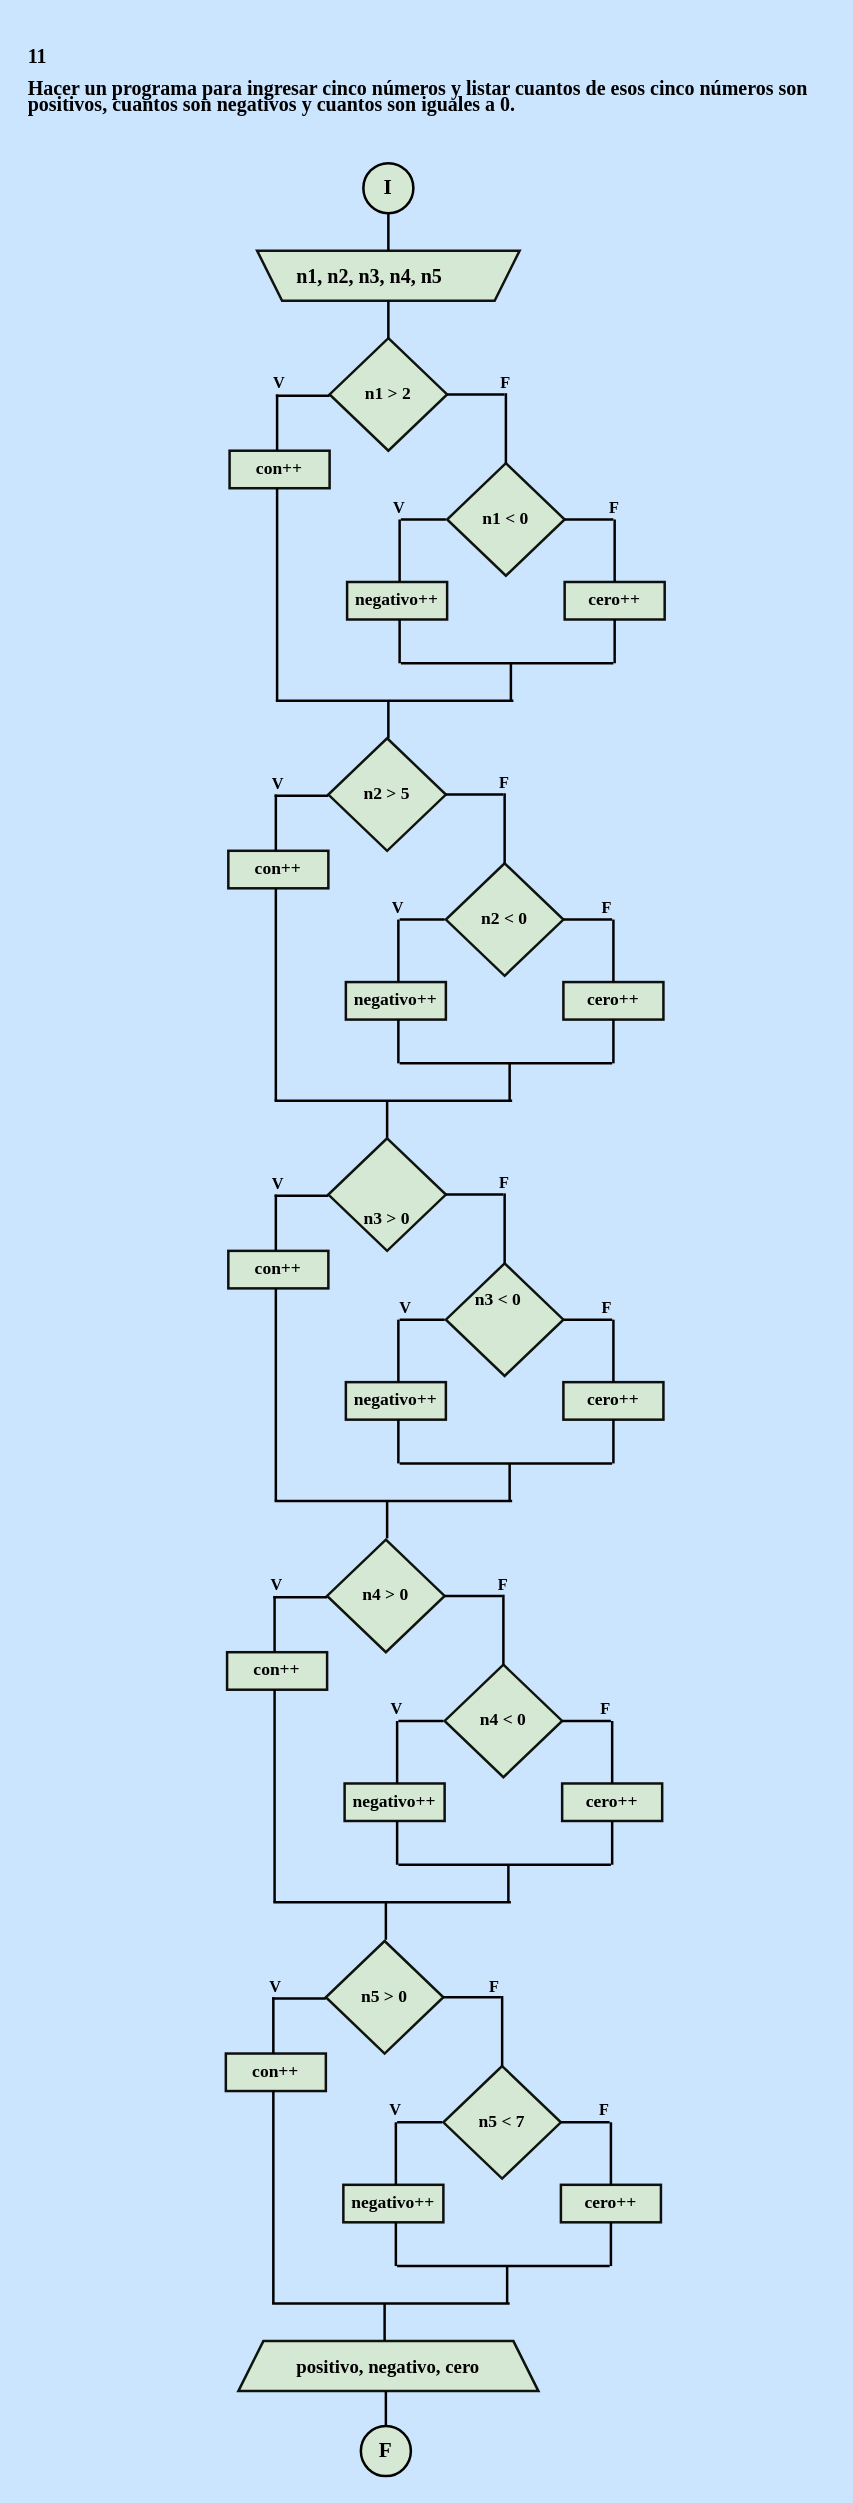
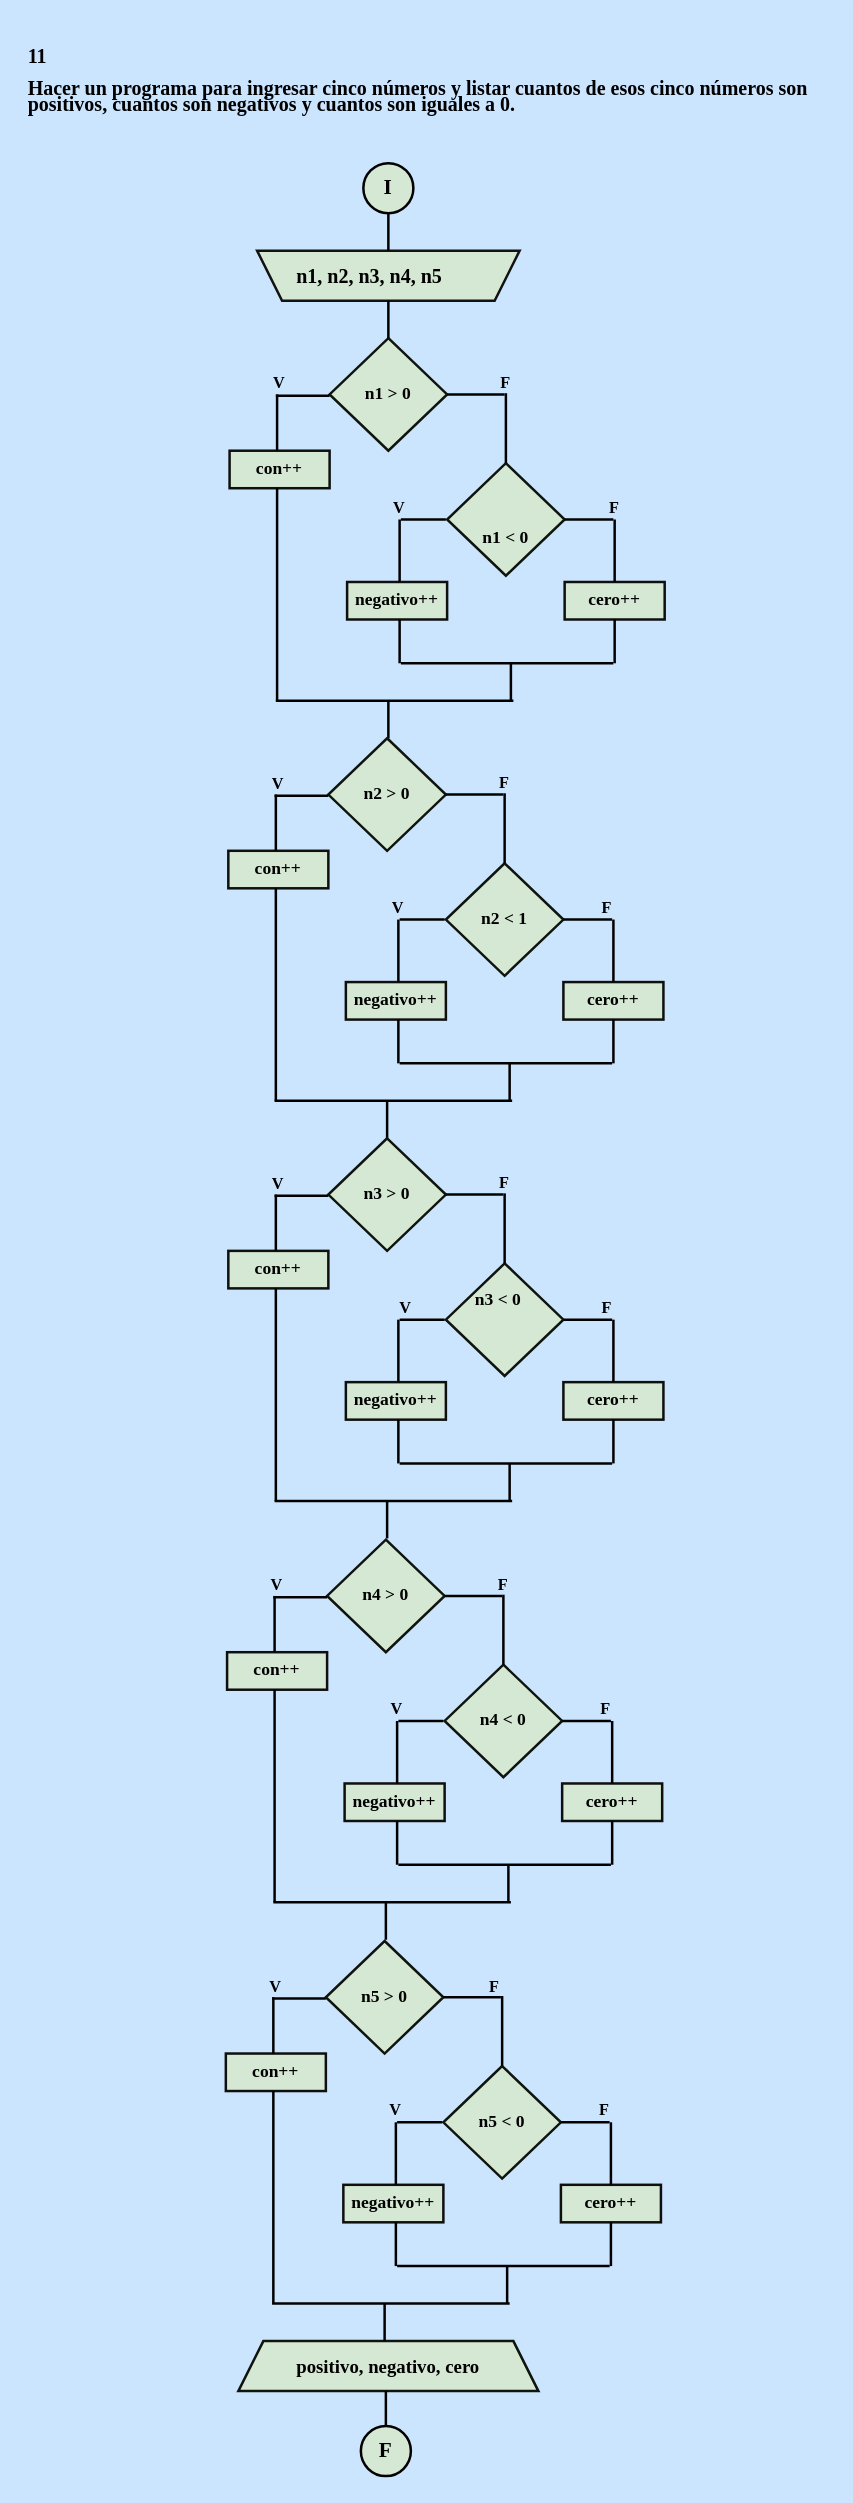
node "n1 > 2": label "n1 > 2" -> "n1 > 0"
node "n1 < 0": moved (506, 519) -> (506, 538)
node "n2 > 5": label "n2 > 5" -> "n2 > 0"
node "n2 < 0": label "n2 < 0" -> "n2 < 1"
node "n3 > 0": moved (387, 1219) -> (387, 1194)
node "n5 < 7": label "n5 < 7" -> "n5 < 0"
